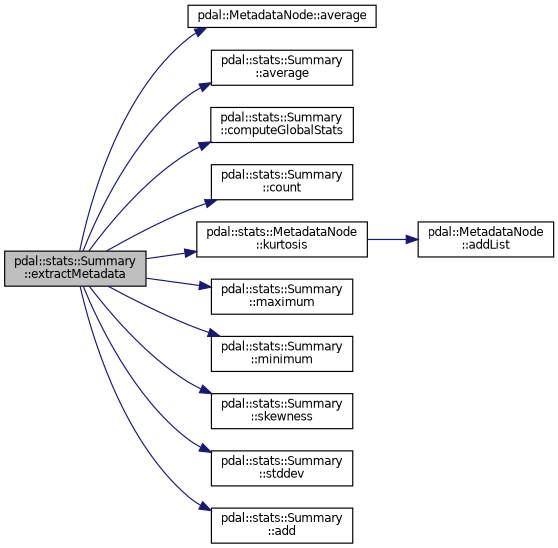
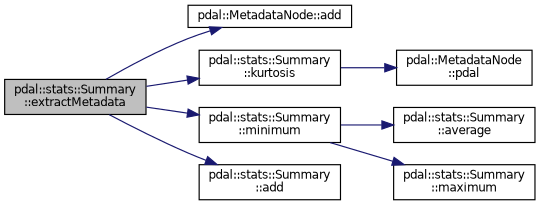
node "pdal::MetadataNode::average": label "pdal::MetadataNode::average" -> "pdal::MetadataNode::add"
node "pdal::stats::Summary ::computeGlobalStats": removed
edge "pdal::stats::Summary ::extractMetadata" -> "pdal::stats::Summary ::average": now "pdal::stats::Summary ::minimum" -> "pdal::stats::Summary ::average"
node "pdal::stats::Summary ::count": removed
node "pdal::stats::MetadataNode ::kurtosis": label "pdal::stats::MetadataNode ::kurtosis" -> "pdal::stats::Summary ::kurtosis"
node "pdal::MetadataNode ::addList": label "pdal::MetadataNode ::addList" -> "pdal::MetadataNode ::pdal"
edge "pdal::stats::Summary ::extractMetadata" -> "pdal::stats::Summary ::maximum": now "pdal::stats::Summary ::minimum" -> "pdal::stats::Summary ::maximum"
node "pdal::stats::Summary ::skewness": removed
node "pdal::stats::Summary ::stddev": removed
